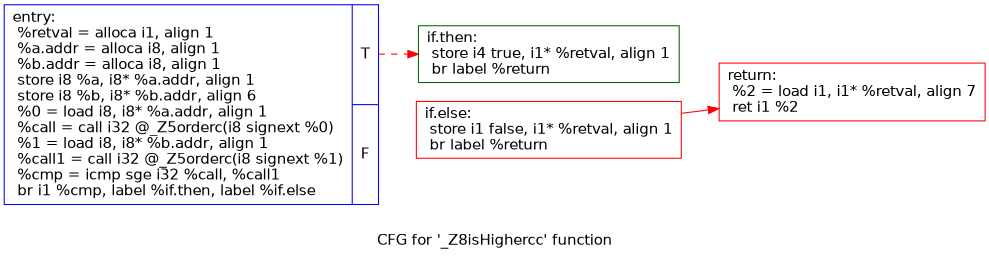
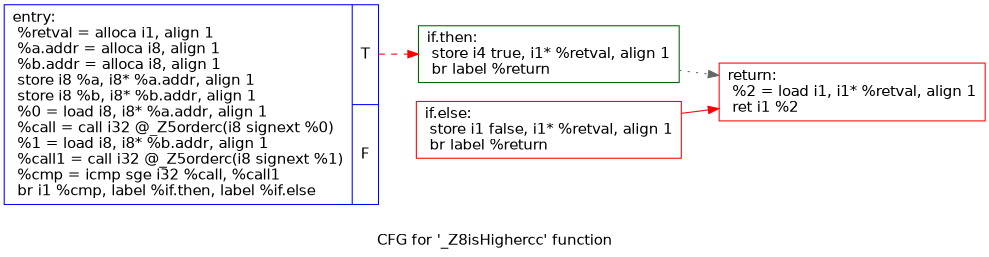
edge "if.then:" -> "return:": added
node "return:": text "%2 = load i1, i1* %retval, align 7" -> "%2 = load i1, i1* %retval, align 1"
node "entry:": text "store i8 %b, i8* %b.addr, align 6" -> "store i8 %b, i8* %b.addr, align 1"
